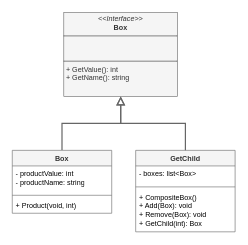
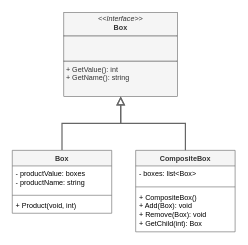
node "GetChild": label "GetChild" -> "CompositeBox"
node "- productValue: int - productName: string": label "- productValue: int - productName: string" -> "- productValue: boxes - productName: string"
